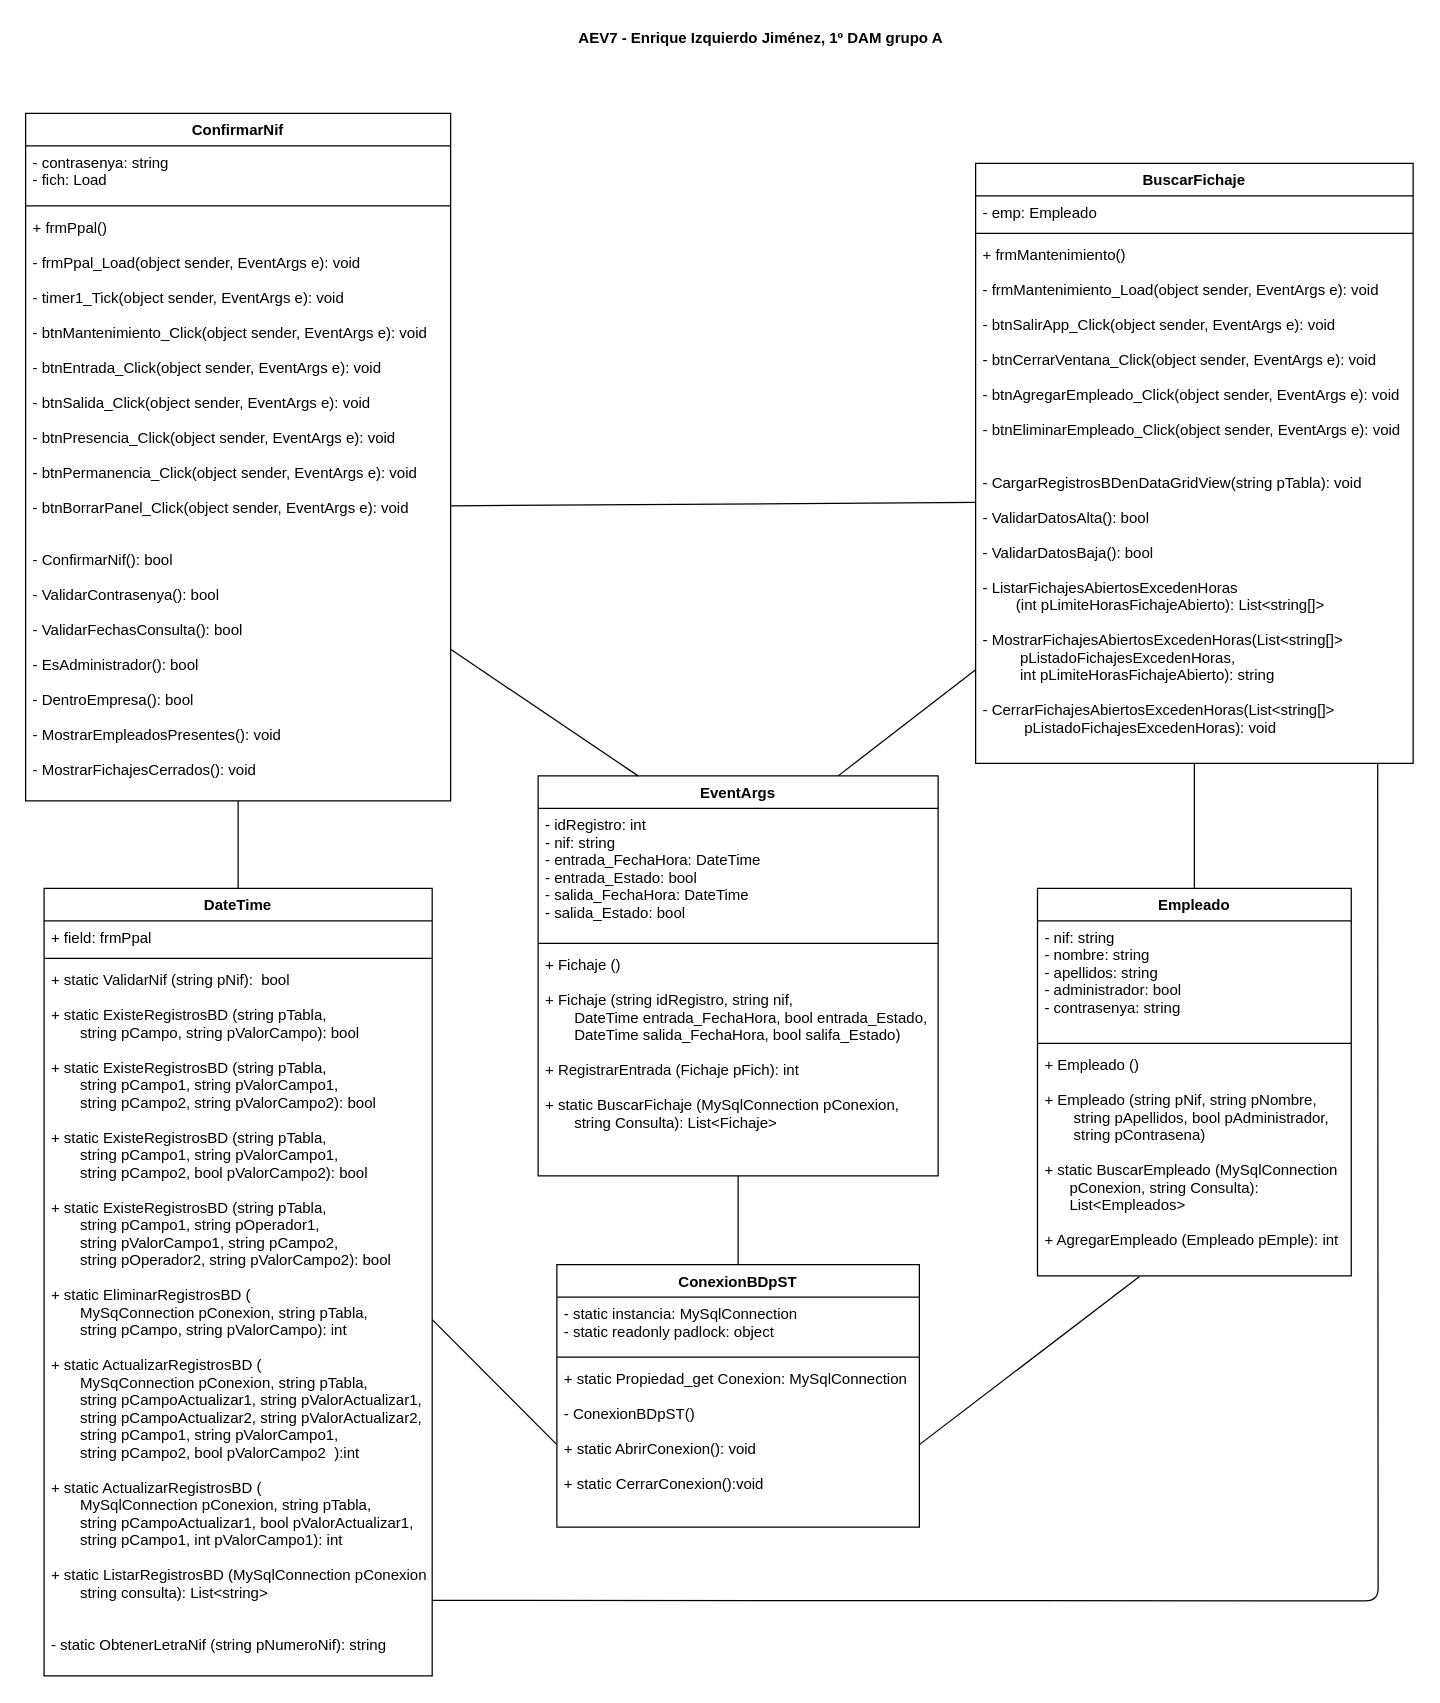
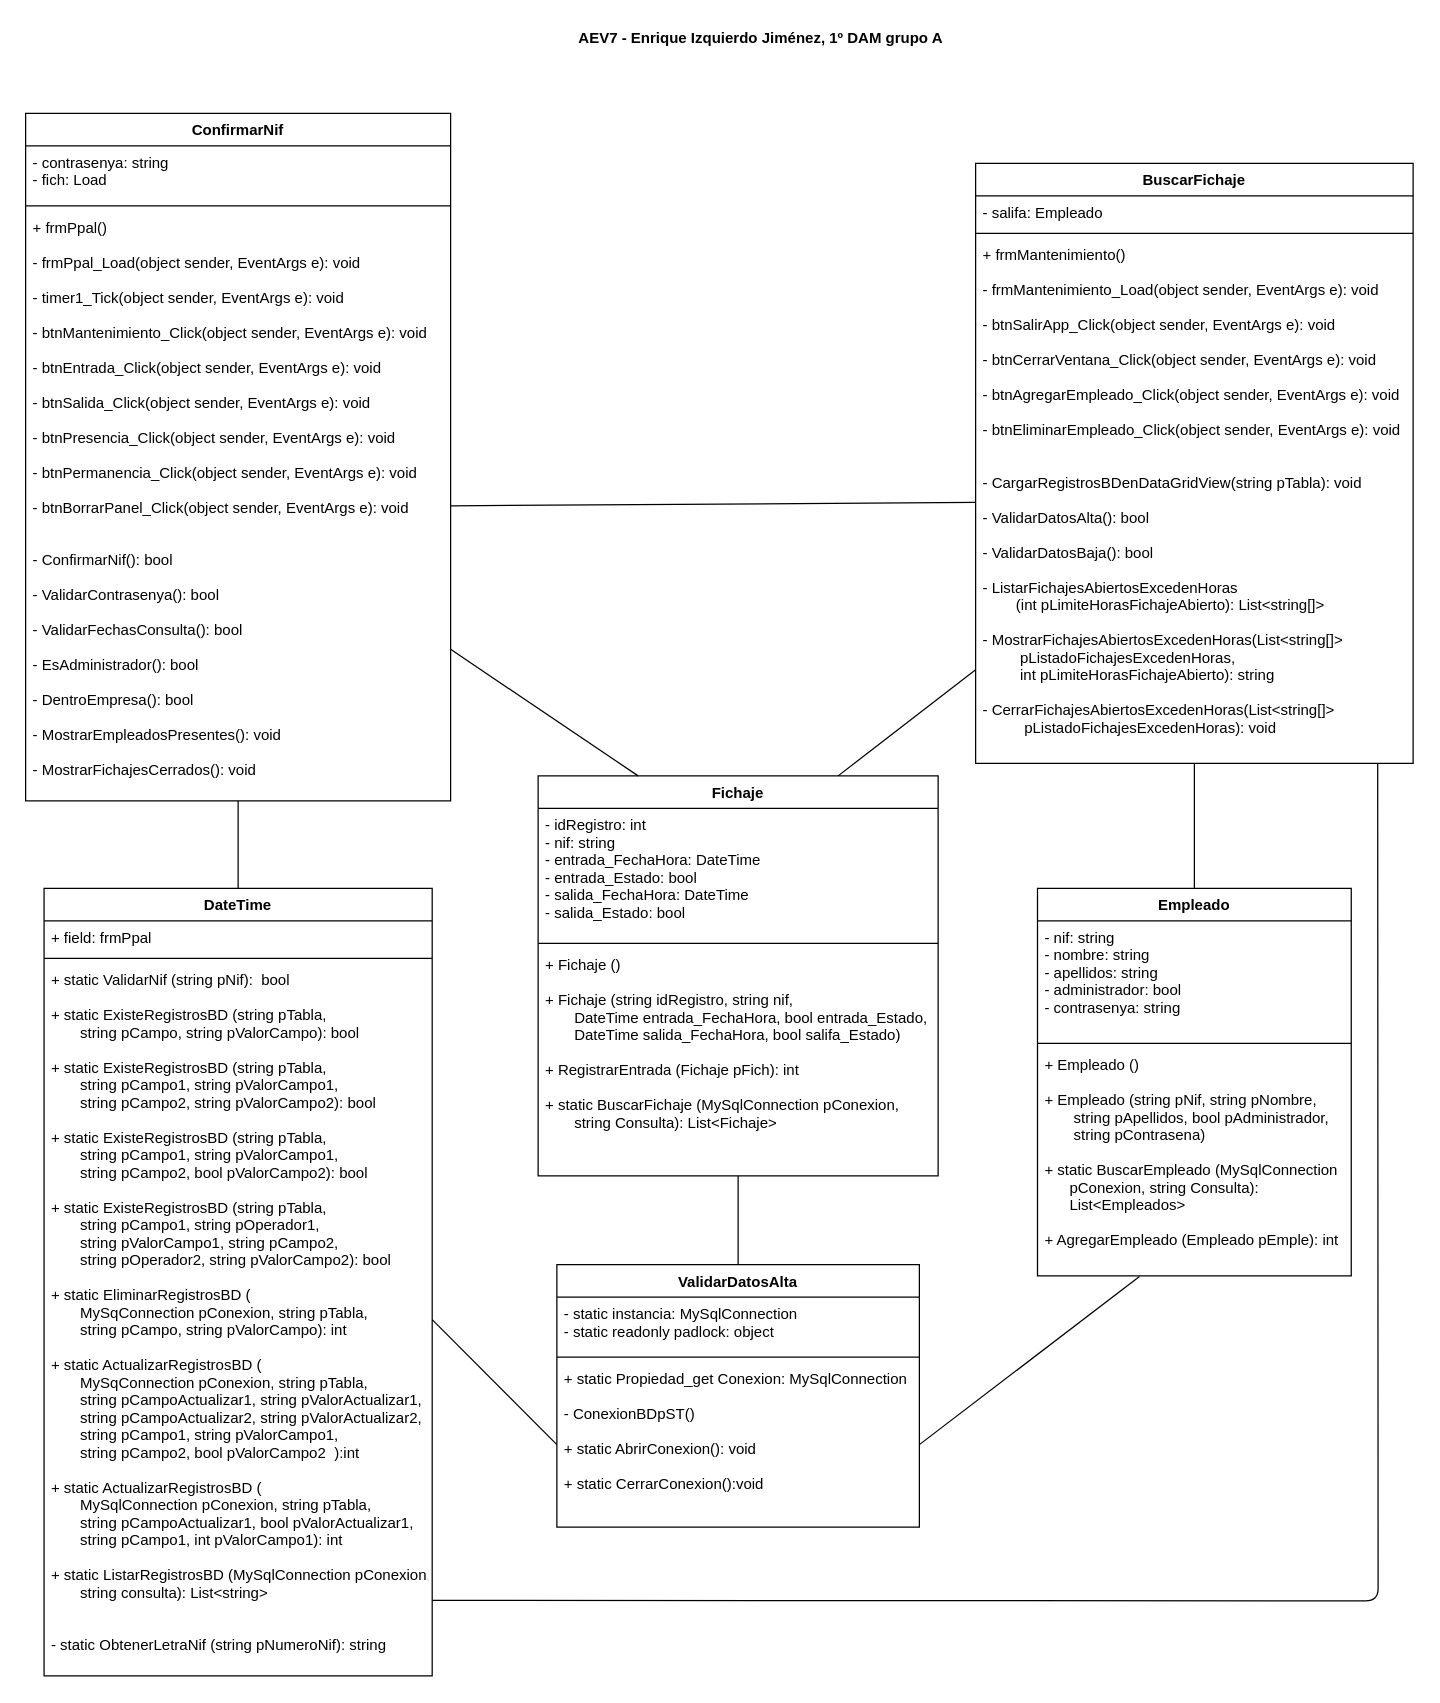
node "- emp: Empleado": label "- emp: Empleado" -> "- salifa: Empleado"
node "EventArgs": label "EventArgs" -> "Fichaje"
node "ConexionBDpST": label "ConexionBDpST" -> "ValidarDatosAlta"
